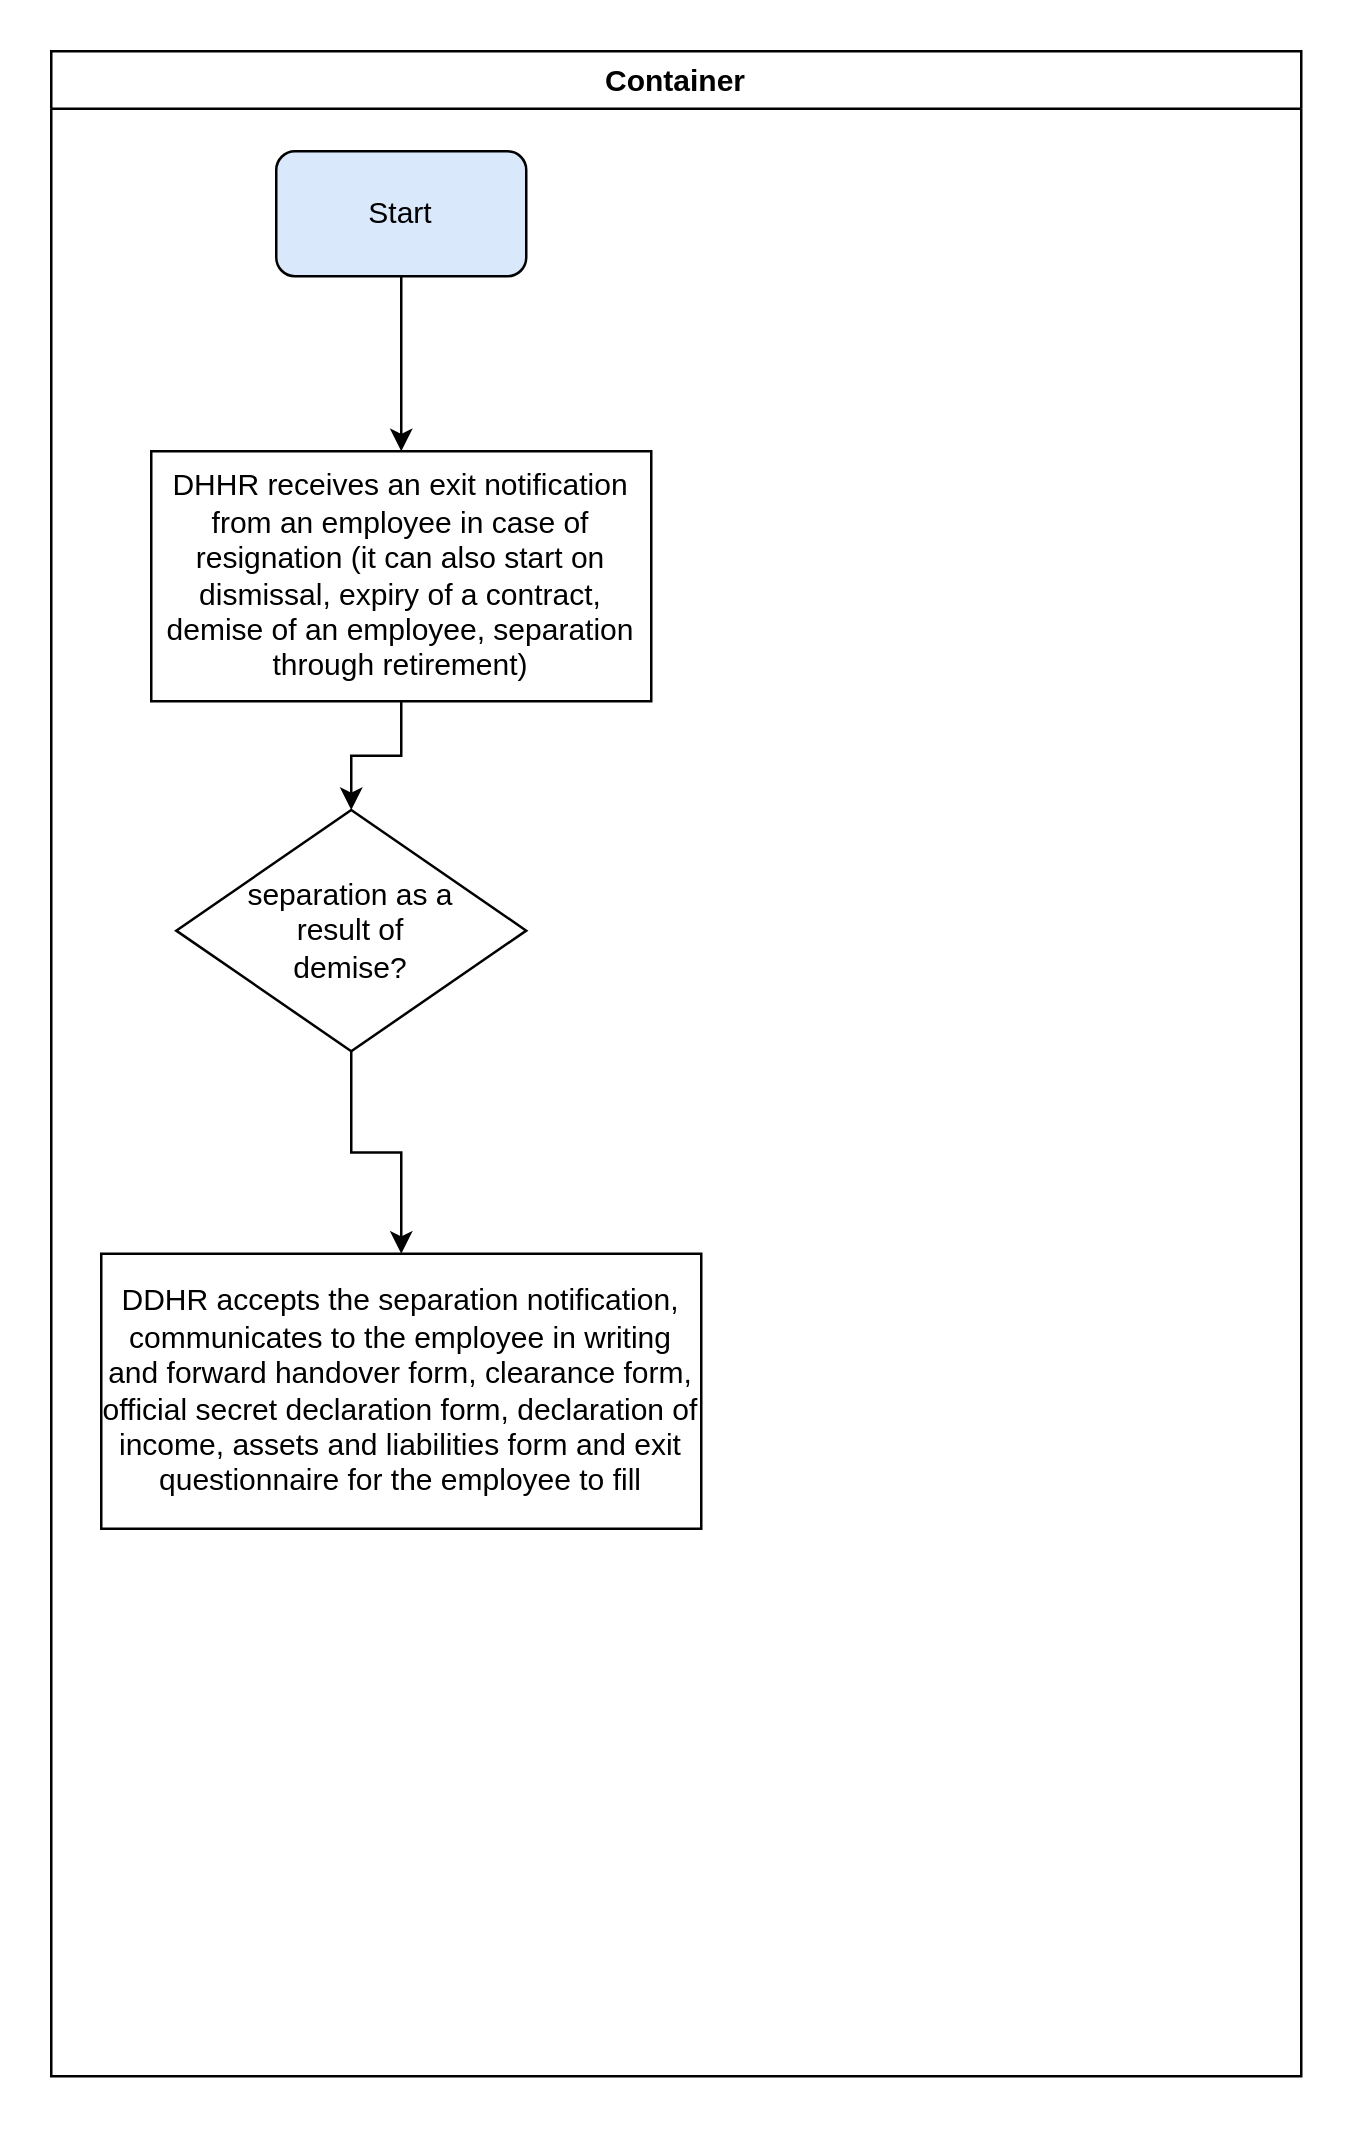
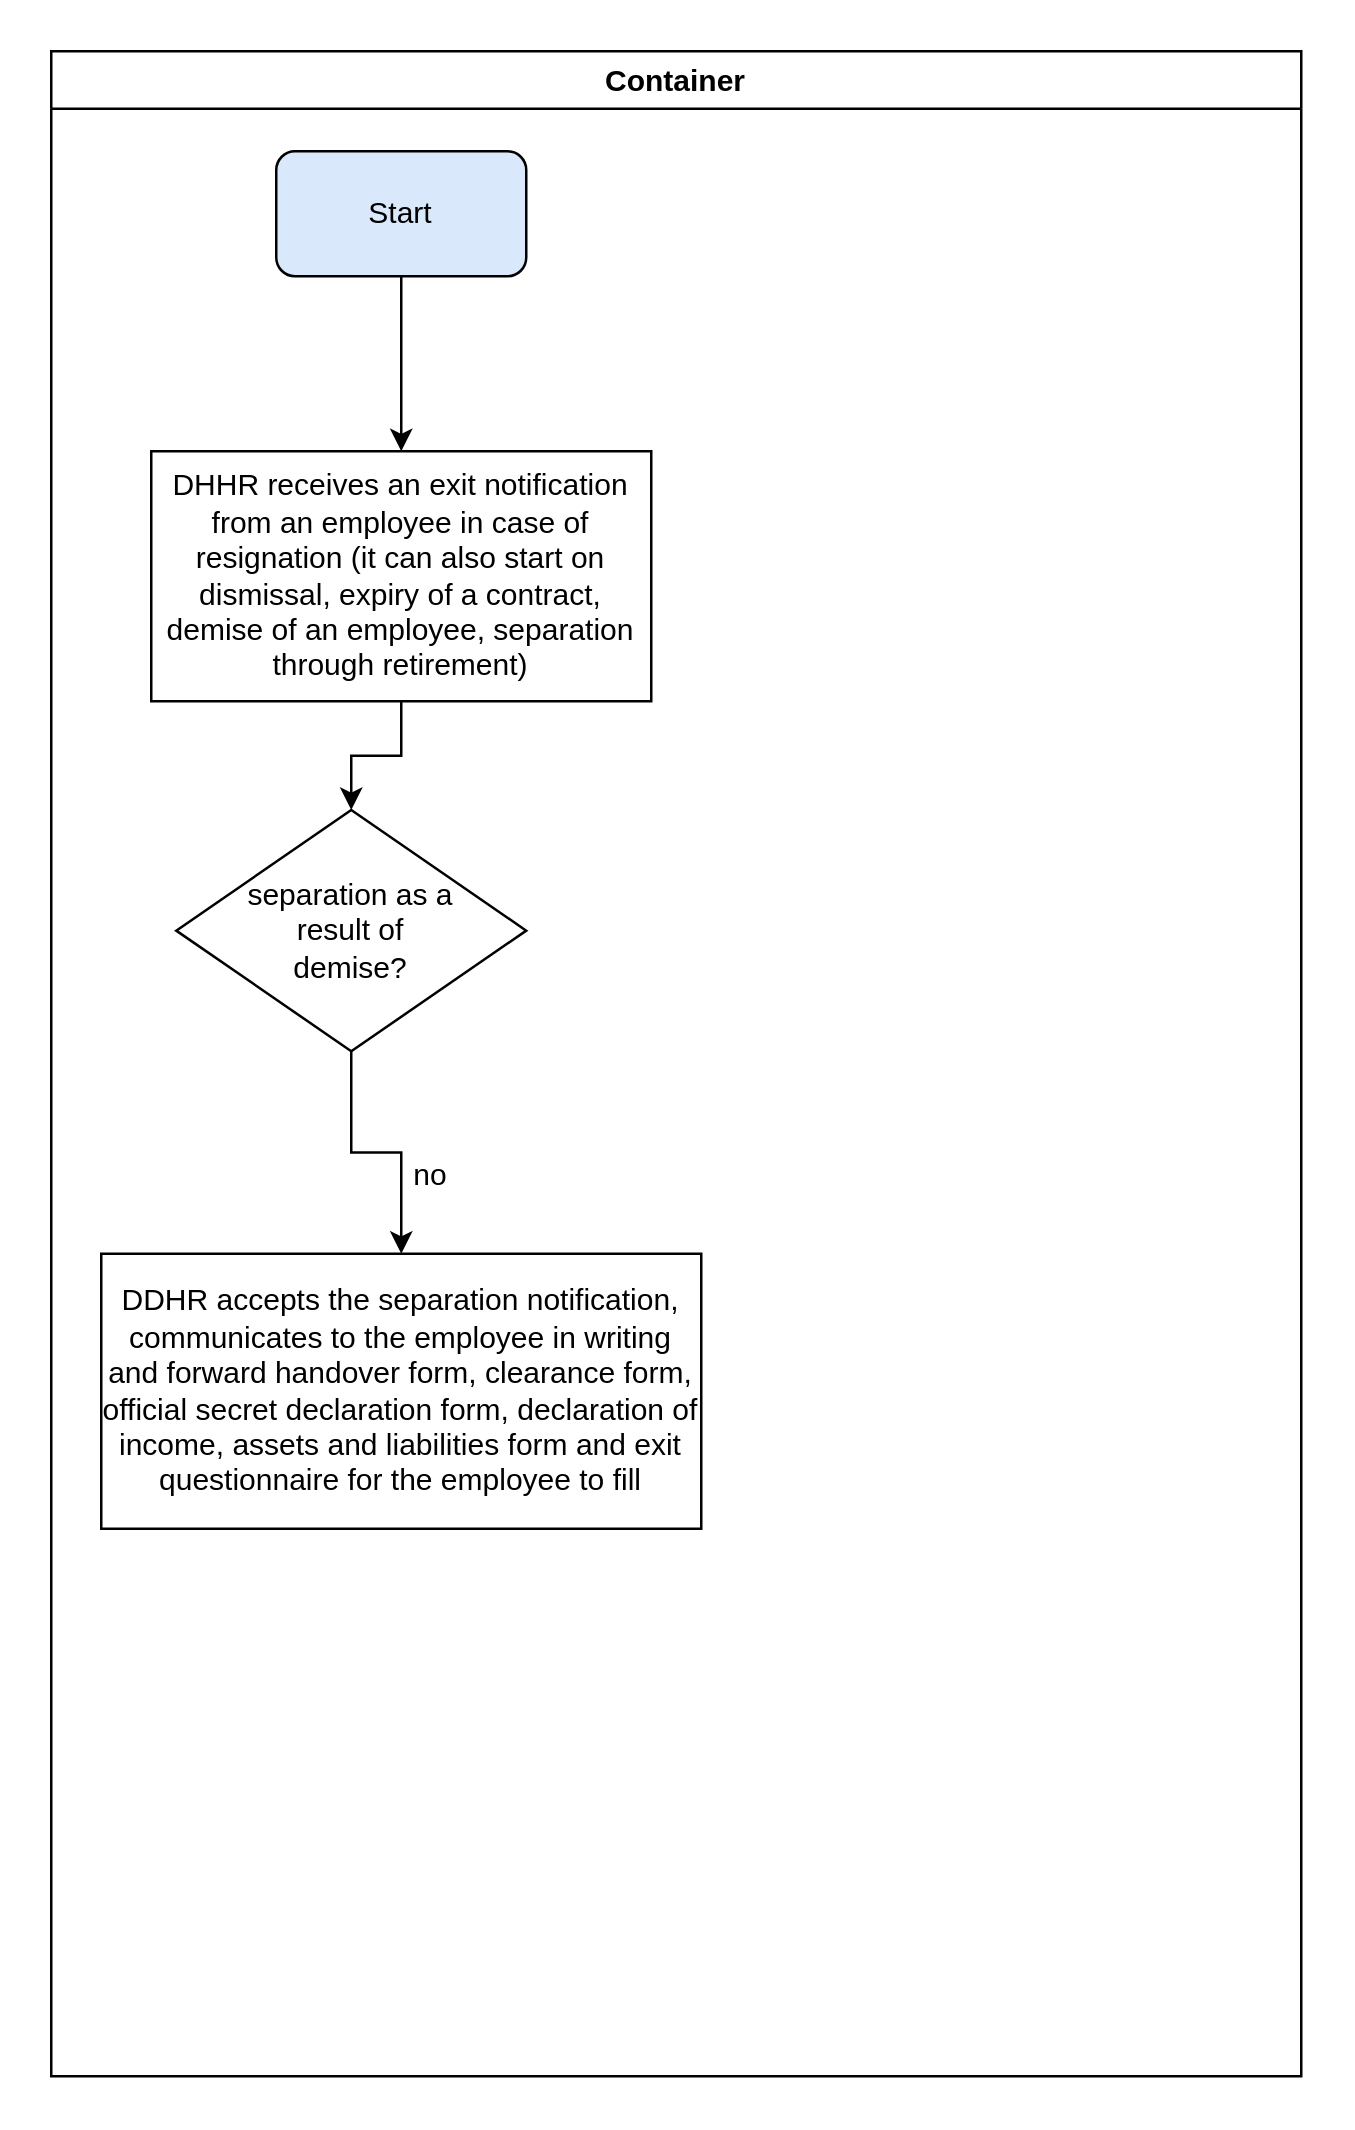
node "no": added
